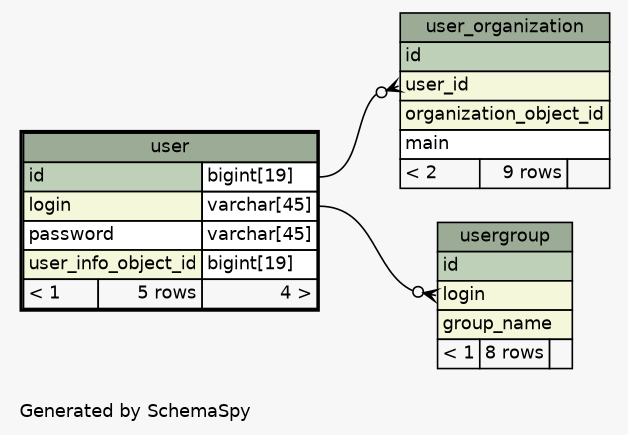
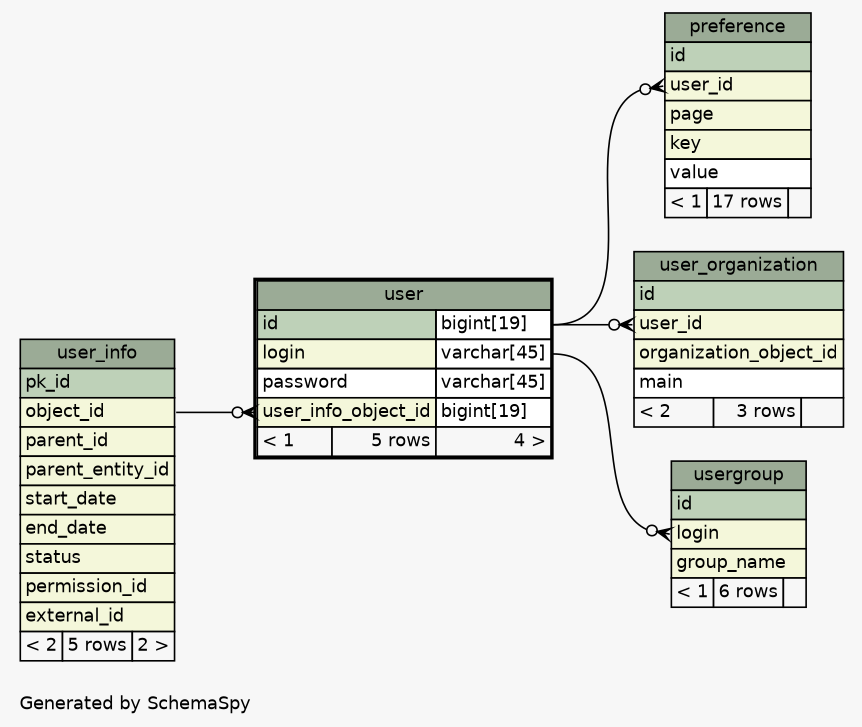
node "preference": added
node "user_organization": text "9 rows" -> "3 rows"
node "usergroup": text "8 rows" -> "6 rows"
node "user_info": added
